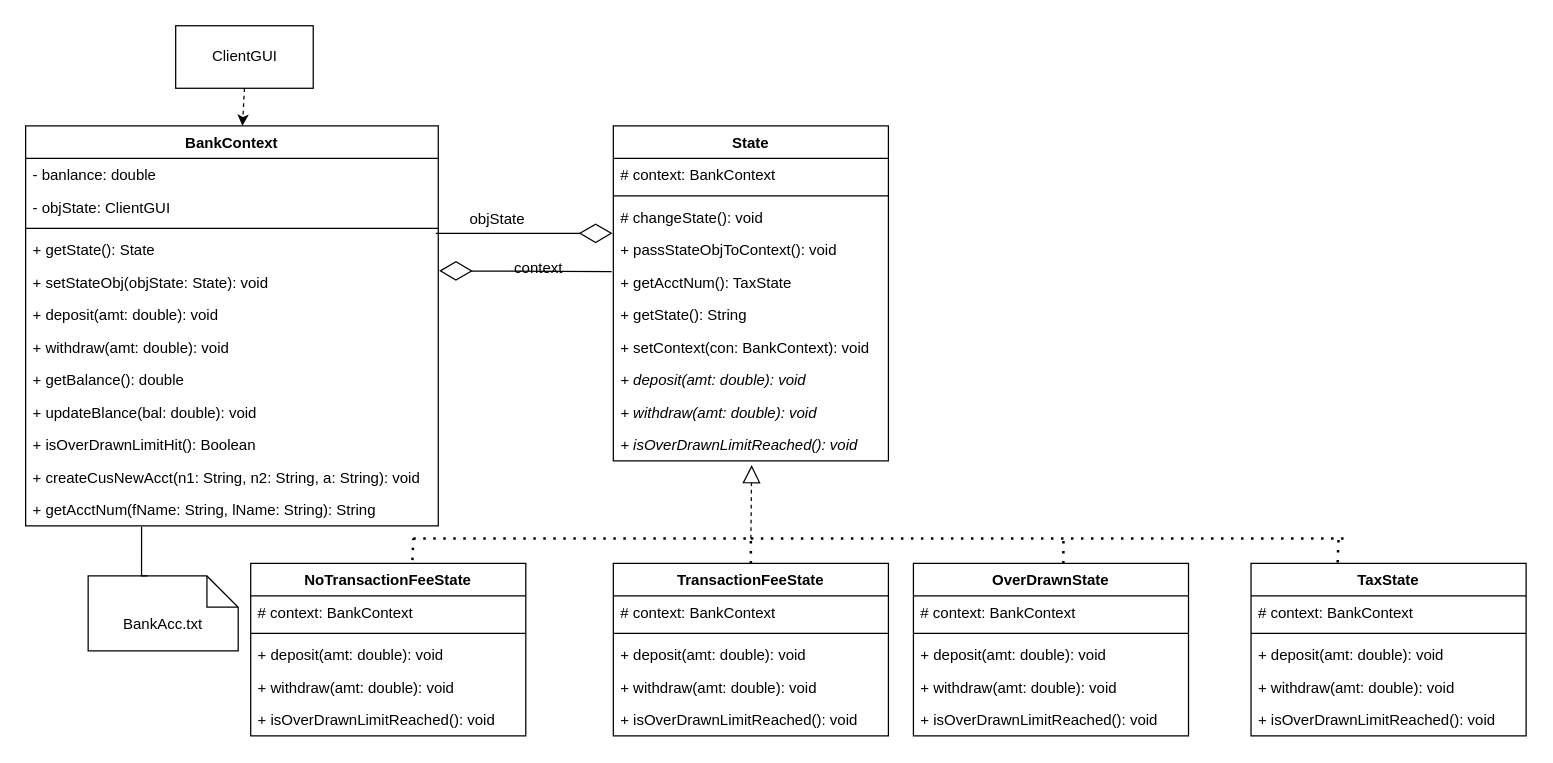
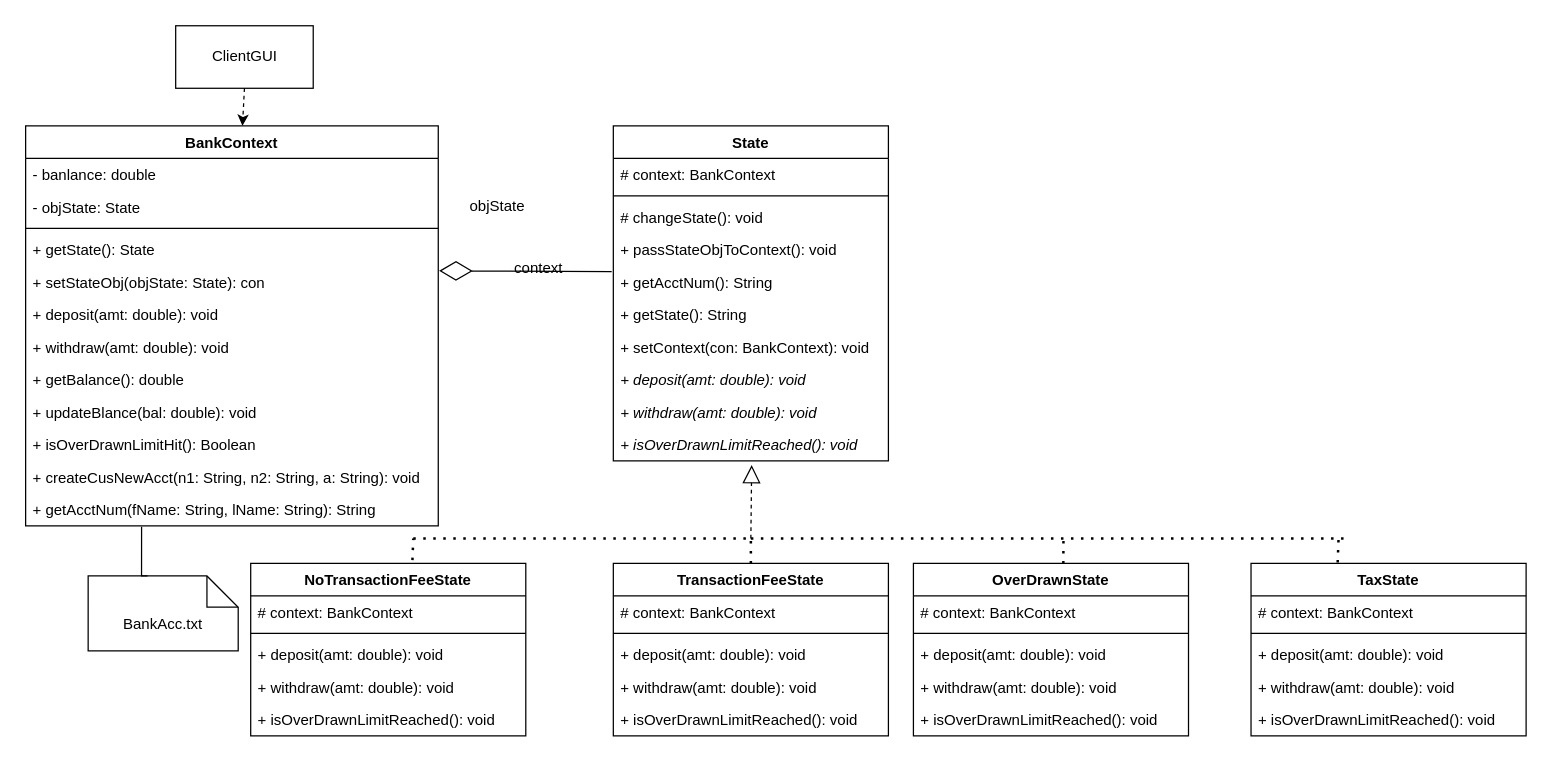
node "- objState: ClientGUI": label "- objState: ClientGUI" -> "- objState: State"
node "objState": moved (497, 219) -> (497, 207)
edge "+ getState(): State" -> "+ passStateObjToContext(): void": removed
node "+ setStateObj(objState: State): void": label "+ setStateObj(objState: State): void" -> "+ setStateObj(objState: State): con"
node "+ getAcctNum(): TaxState": label "+ getAcctNum(): TaxState" -> "+ getAcctNum(): String"
